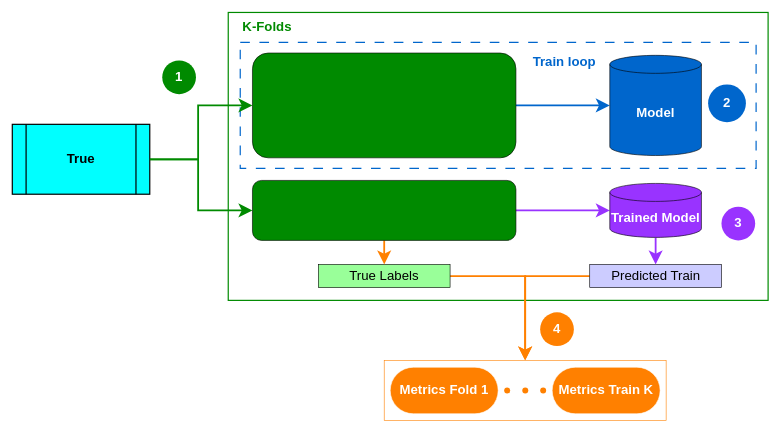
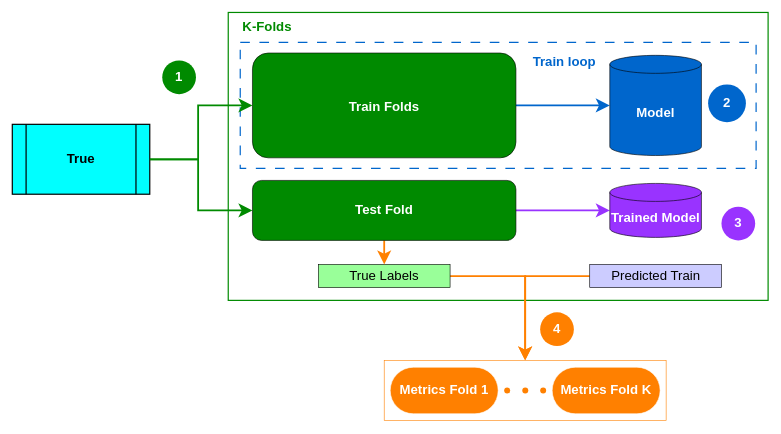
node "Train Folds": added
node "Test Fold": added
edge "Trained Model" -> "Predicted Train": removed
node "Metrics Train K": label "Metrics Train K" -> "Metrics Fold K"
